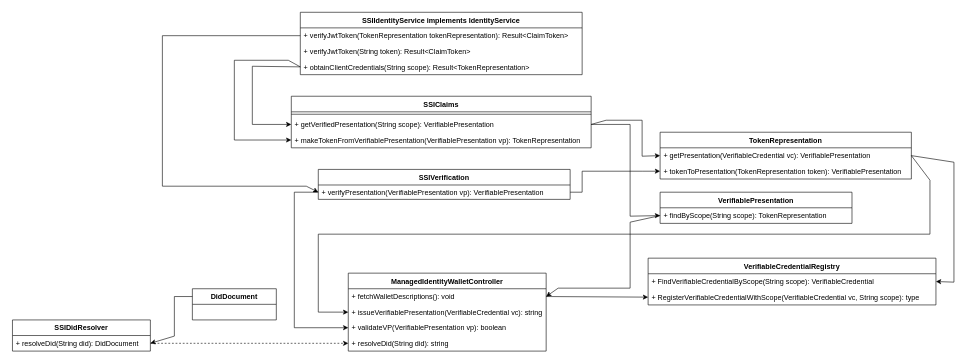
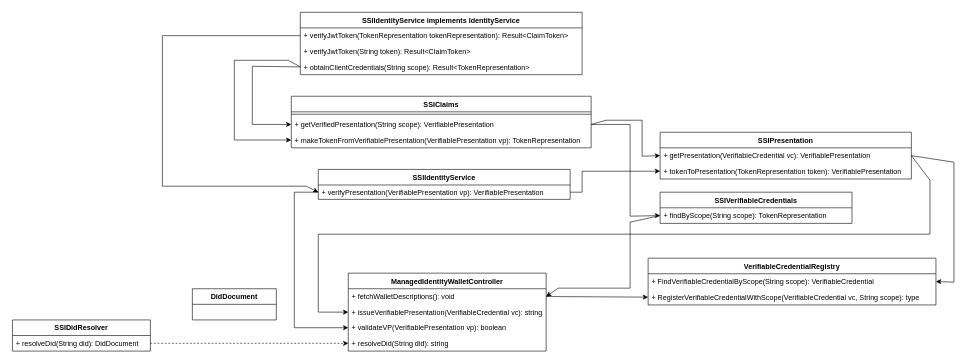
node "TokenRepresentation": label "TokenRepresentation" -> "SSIPresentation"
node "SSIVerification": label "SSIVerification" -> "SSIIdentityService"
node "VerifiablePresentation": label "VerifiablePresentation" -> "SSIVerifiableCredentials"
edge "DidDocument" -> "+ resolveDid(String did): DidDocument": removed
